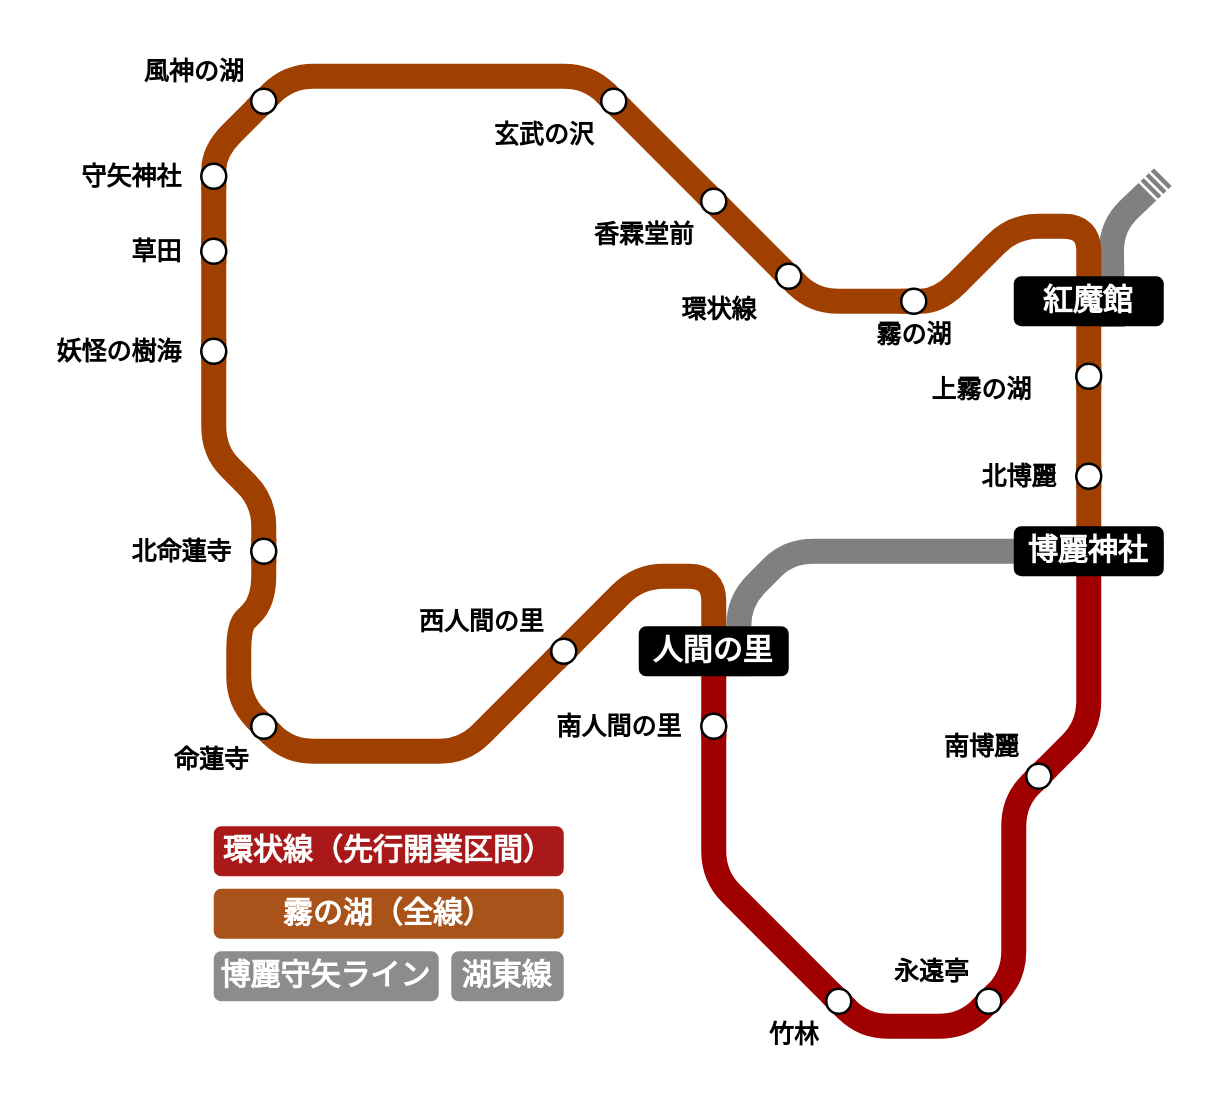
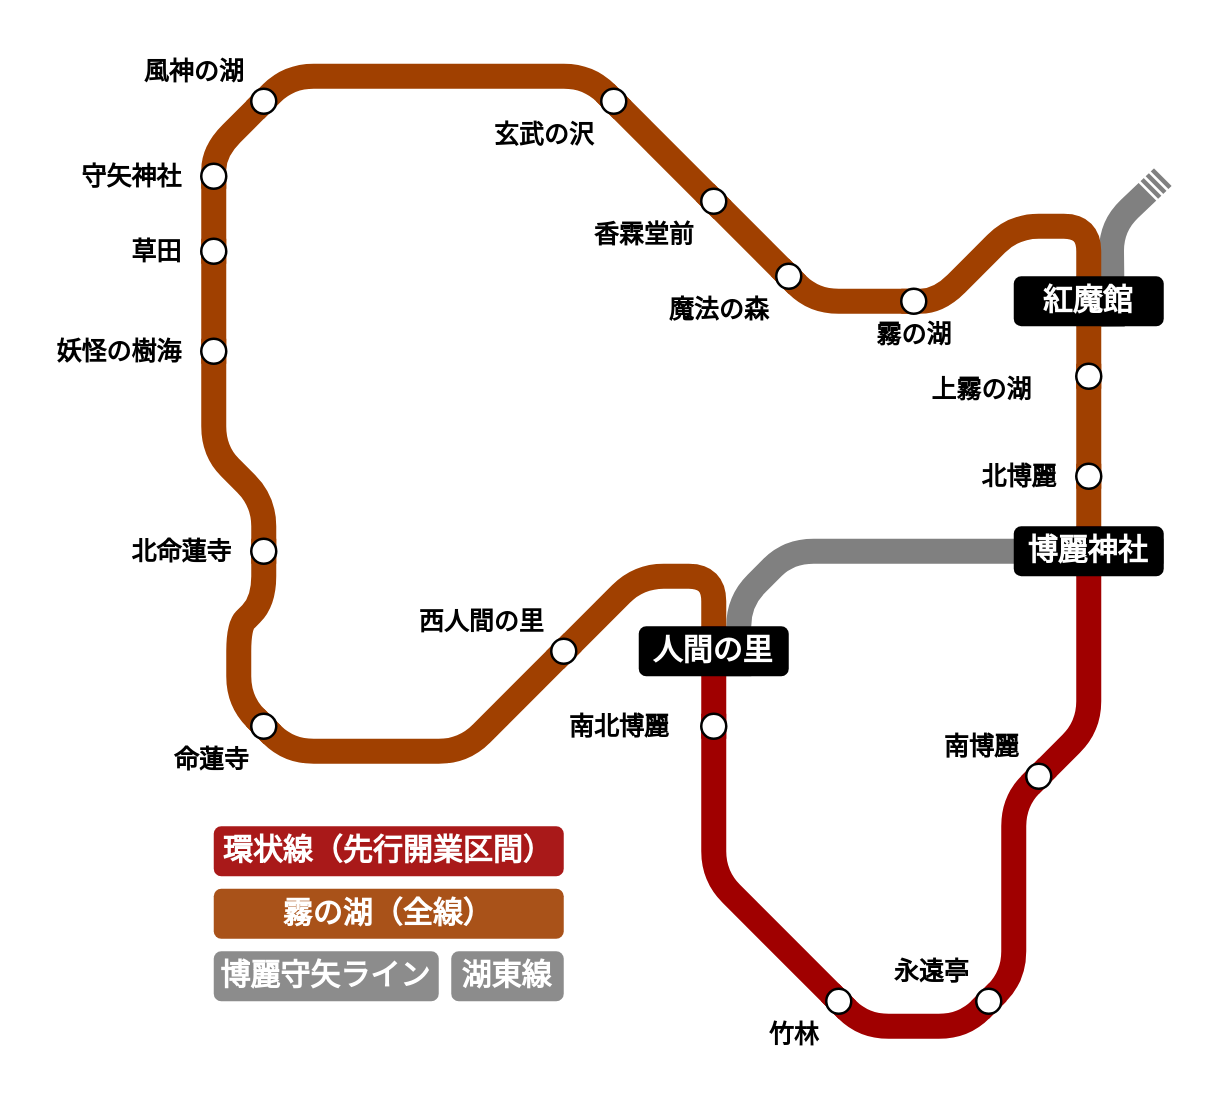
node "環状線": label "環状線" -> "魔法の森"
node "南人間の里": label "南人間の里" -> "南北博麗"
